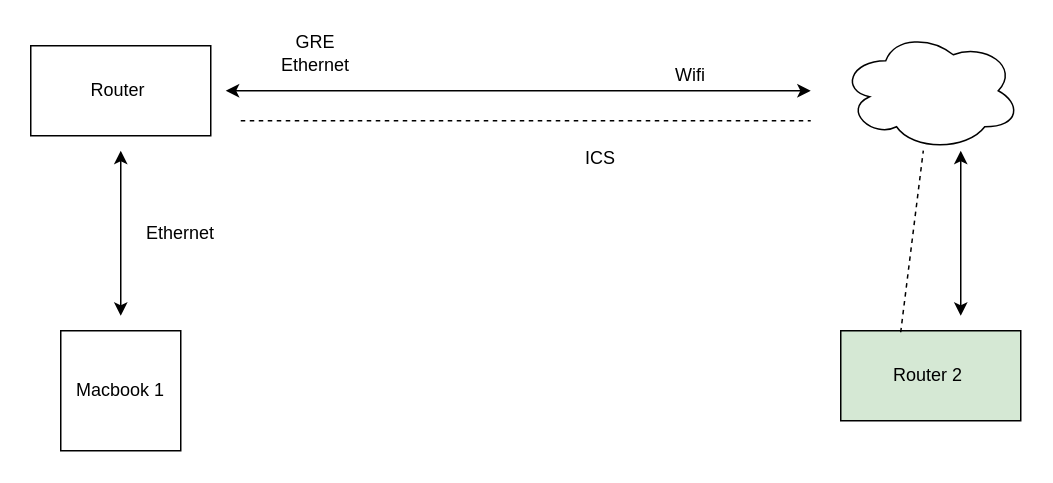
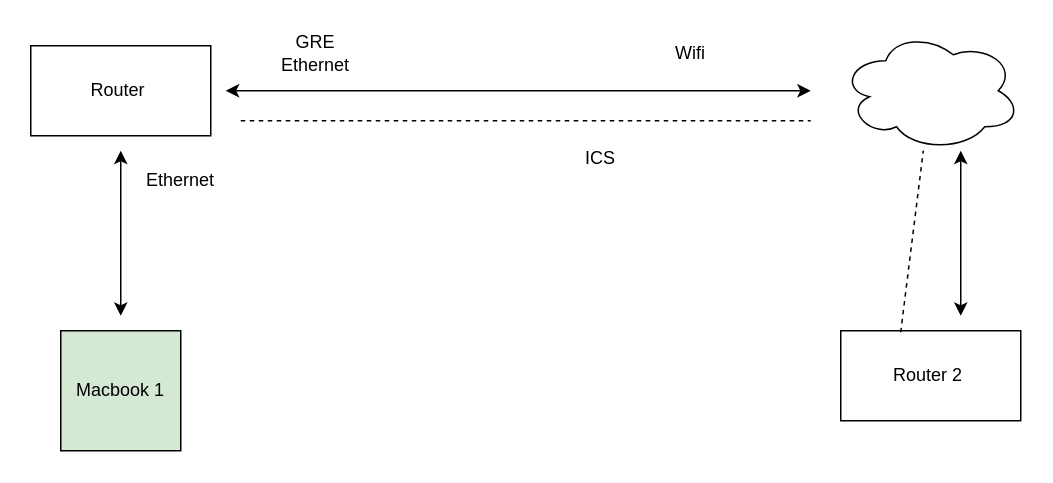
node "Wifi": moved (691, 76) -> (691, 53)
node "Ethernet": moved (181, 233) -> (181, 181)
node "Router 2": fillcolor #d5e8d4 -> #ffffff
node "Macbook 1": fillcolor #ffffff -> #d5e8d4
